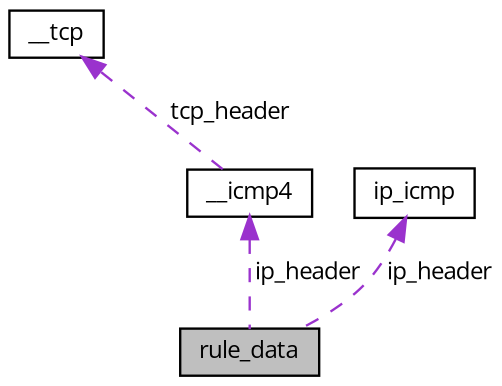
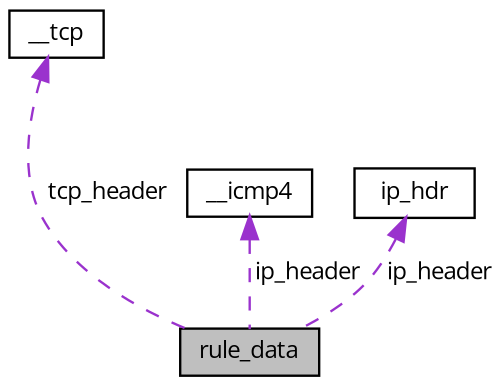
edge "__icmp4" -> "__tcp": now "rule_data" -> "__tcp"
node "ip_icmp": label "ip_icmp" -> "ip_hdr"
